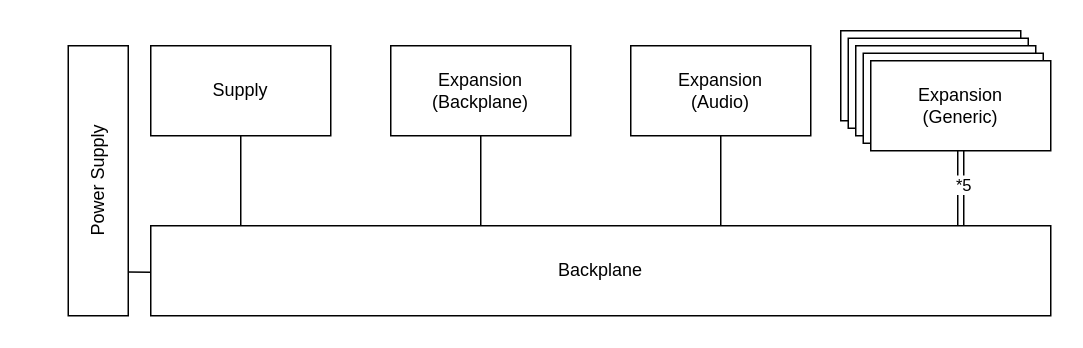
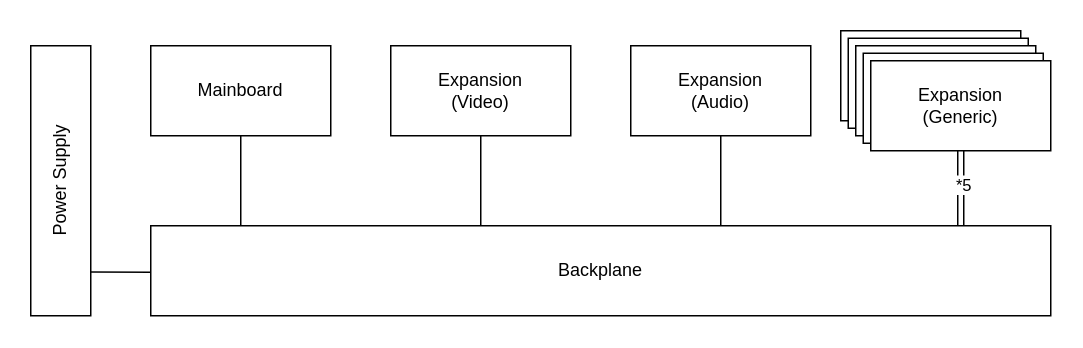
node "Supply": label "Supply" -> "Mainboard"
node "Expansion (Backplane)": label "Expansion (Backplane)" -> "Expansion (Video)"
node "Power Supply": moved (98, 181) -> (61, 181)
